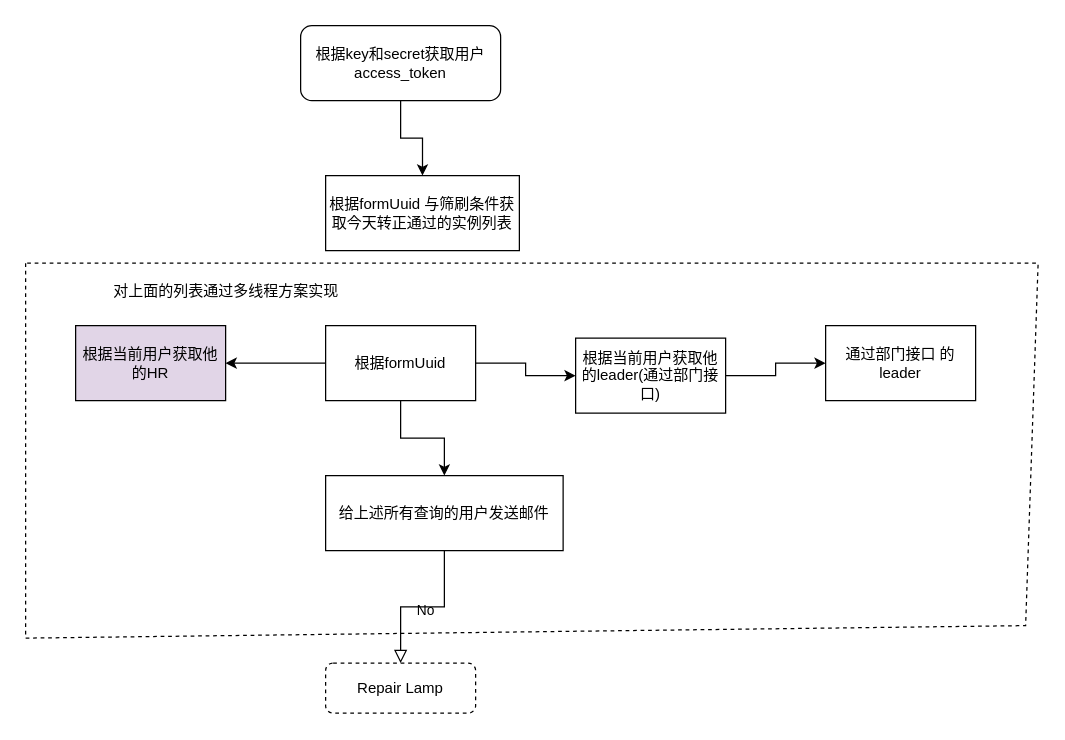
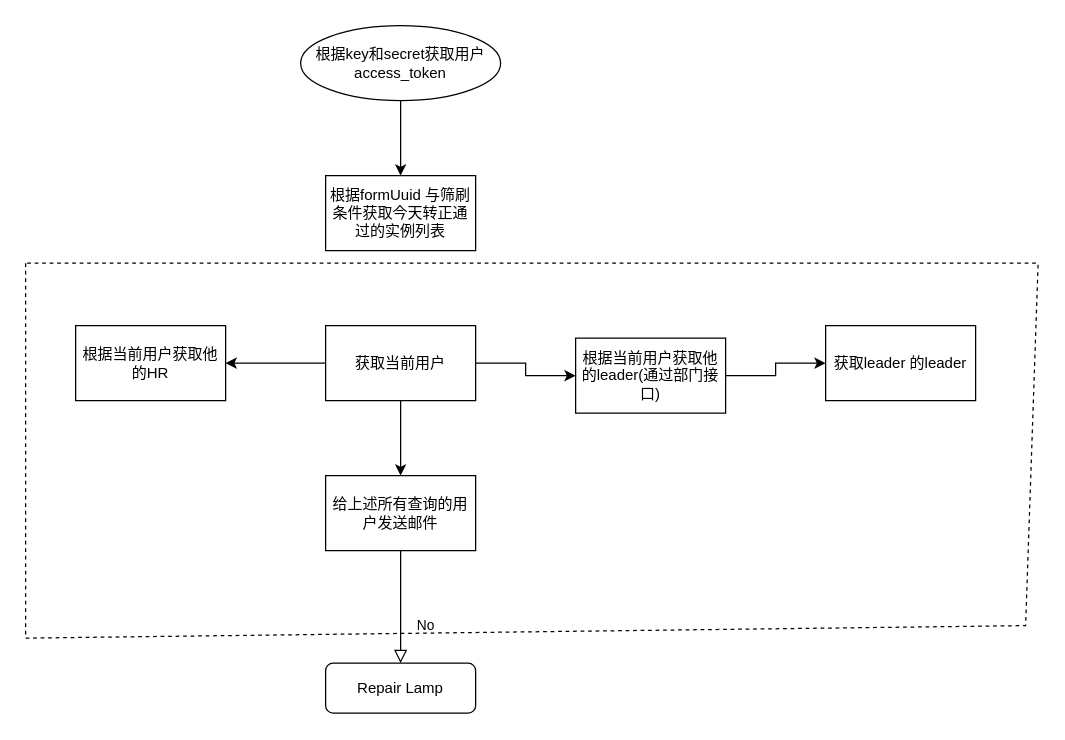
node "根据key和secret获取用户access_token": shape rounded rectangle -> ellipse
node "根据formUuid 与筛刷条件获取今天转正通过的实例列表": size 194x75 -> 150x75
node "对上面的列表通过多线程方案实现": removed
node "根据当前用户获取他的HR": fillcolor #e1d5e7 -> #ffffff
node "根据formUuid": label "根据formUuid" -> "获取当前用户"
node "通过部门接口 的leader": label "通过部门接口 的leader" -> "获取leader 的leader"
node "给上述所有查询的用户发送邮件": size 238x75 -> 150x75
node "Repair Lamp": style dashed -> solid
